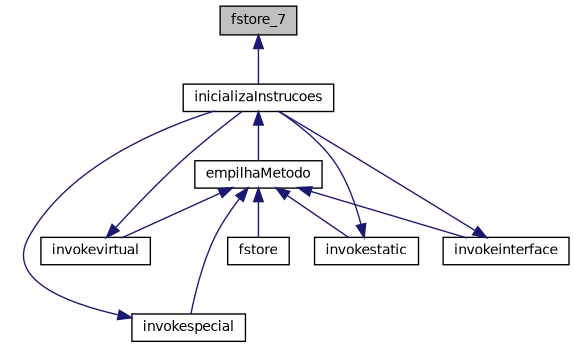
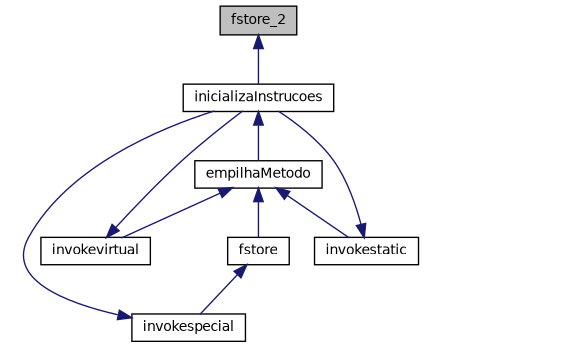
node "fstore_7": label "fstore_7" -> "fstore_2"
node "invokeinterface": removed
edge "invokespecial" -> "empilhaMetodo": now "invokespecial" -> "fstore"
